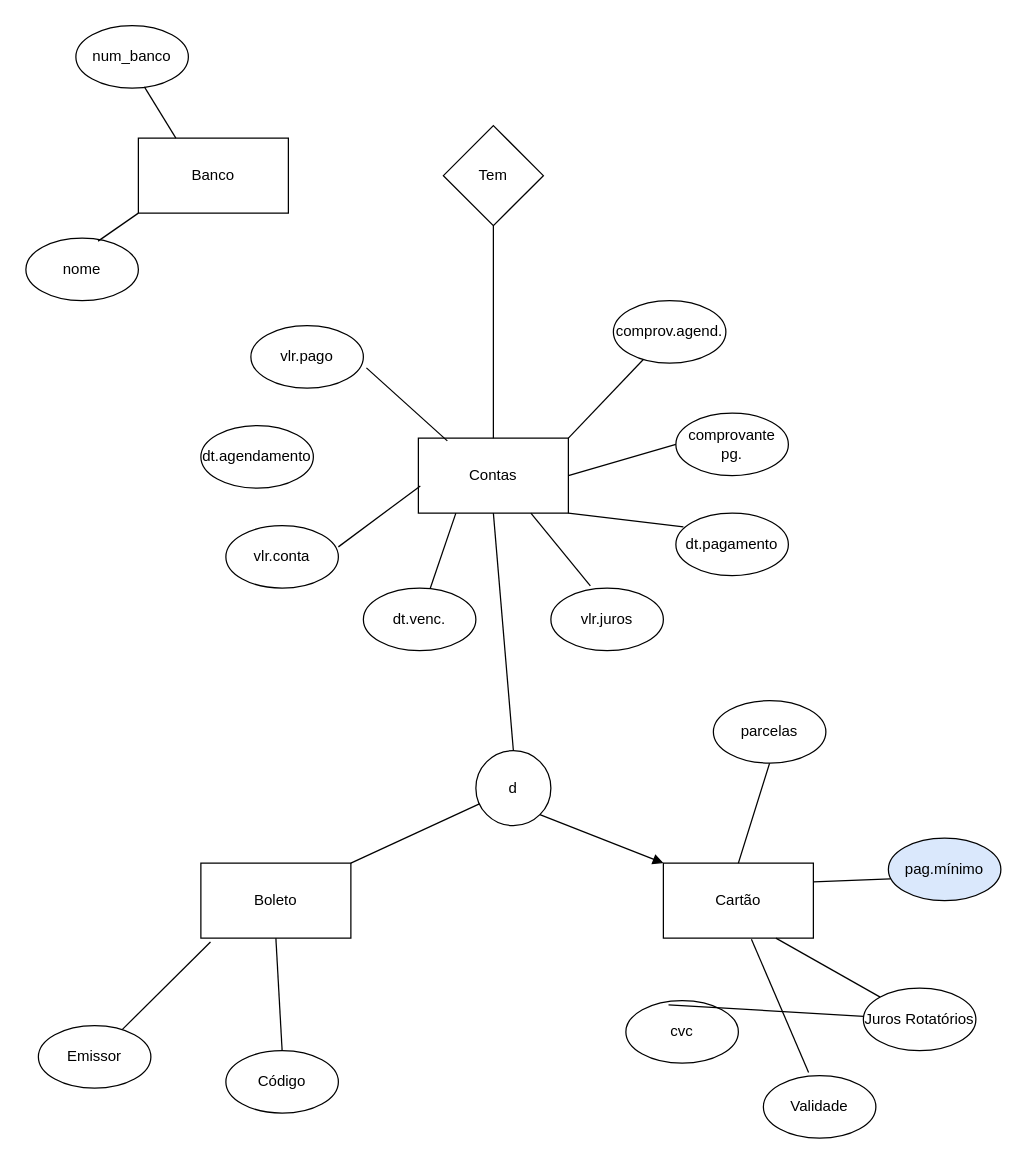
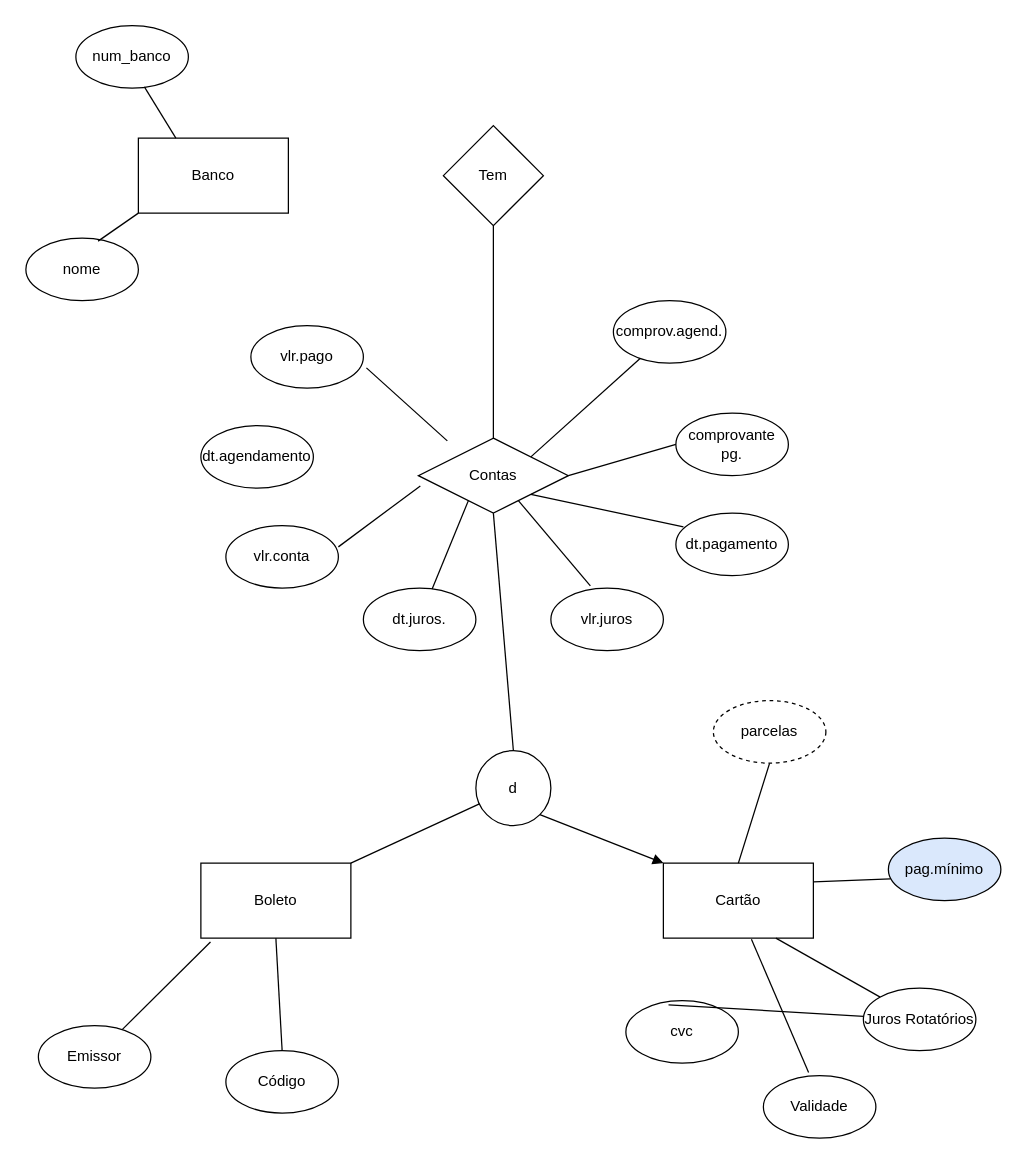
node "Contas": shape rectangle -> diamond
node "dt.venc.": label "dt.venc." -> "dt.juros."
node "parcelas": style solid -> dashed
